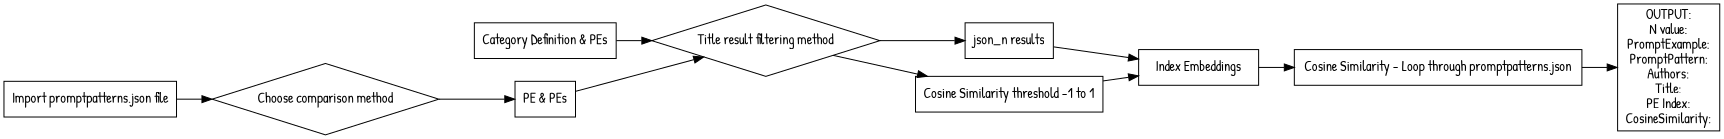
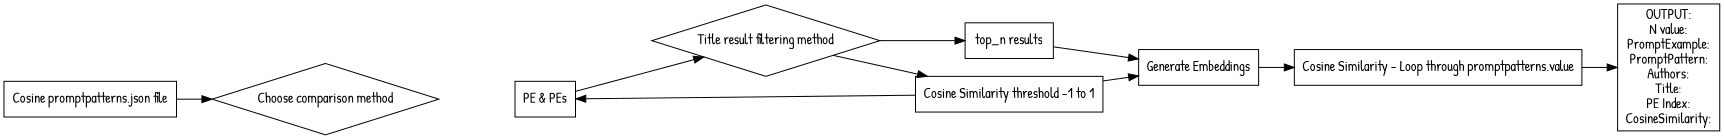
node "Category Definition & PEs": removed
node "json_n results": label "json_n results" -> "top_n results"
node "Index Embeddings": label "Index Embeddings" -> "Generate Embeddings"
node "Cosine Similarity - Loop through promptpatterns.json": label "Cosine Similarity - Loop through promptpatterns.json" -> "Cosine Similarity - Loop through promptpatterns.value"
node "Import promptpatterns.json file": label "Import promptpatterns.json file" -> "Cosine promptpatterns.json file"
edge "Choose comparison method" -> "PE & PEs": now "Cosine Similarity threshold -1 to 1" -> "PE & PEs"
